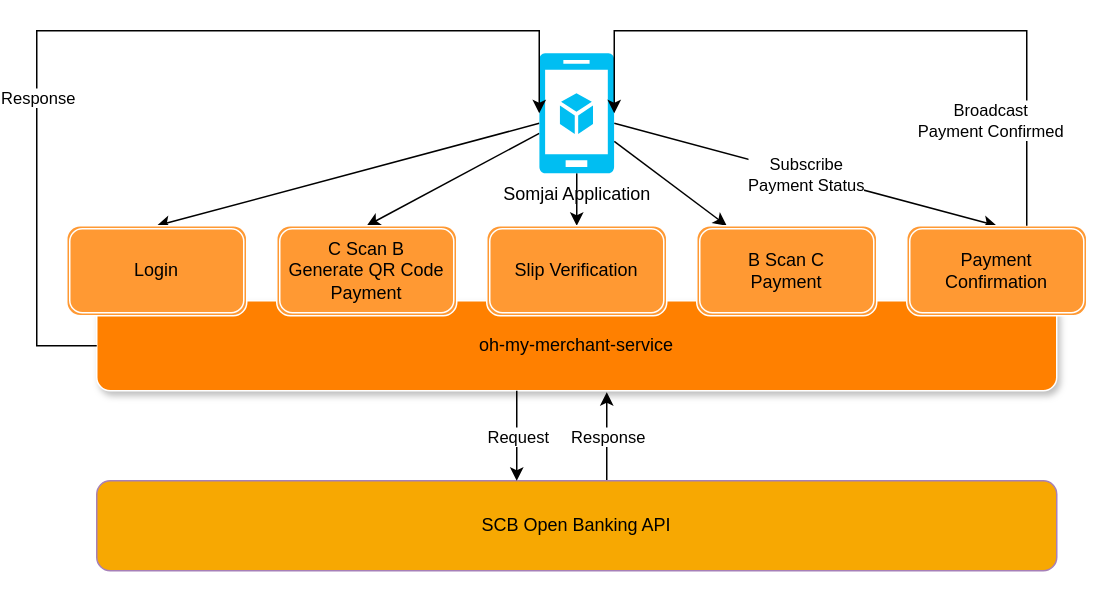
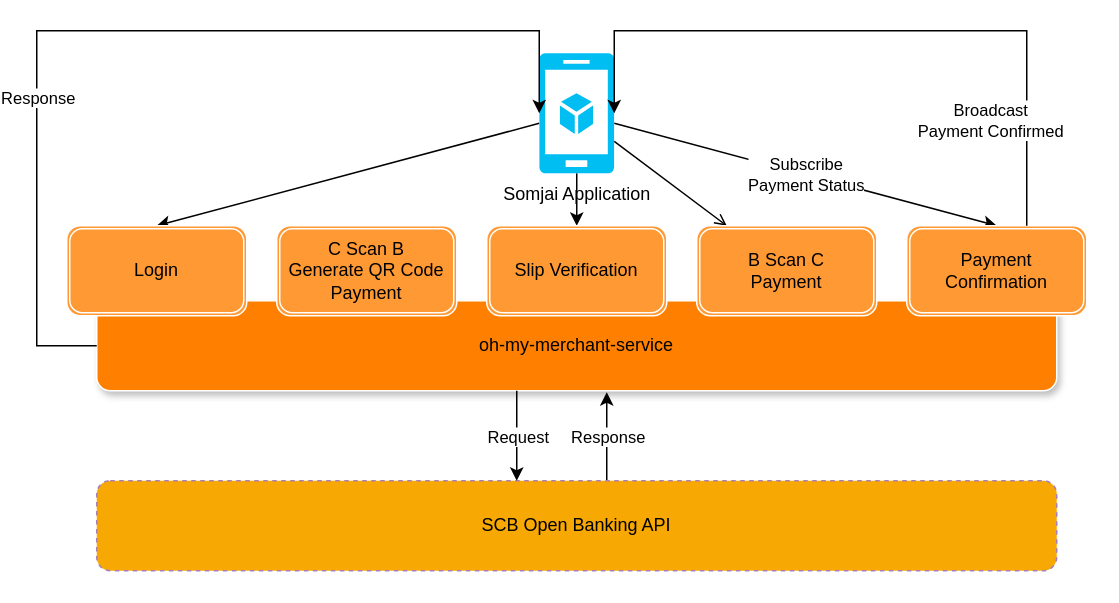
edge "Somjai Application" -> "C Scan B Generate QR Code Payment": removed
edge "Somjai Application" -> "B Scan C Payment": arrowhead classic -> open
node "SCB Open Banking API": style solid -> dashed
